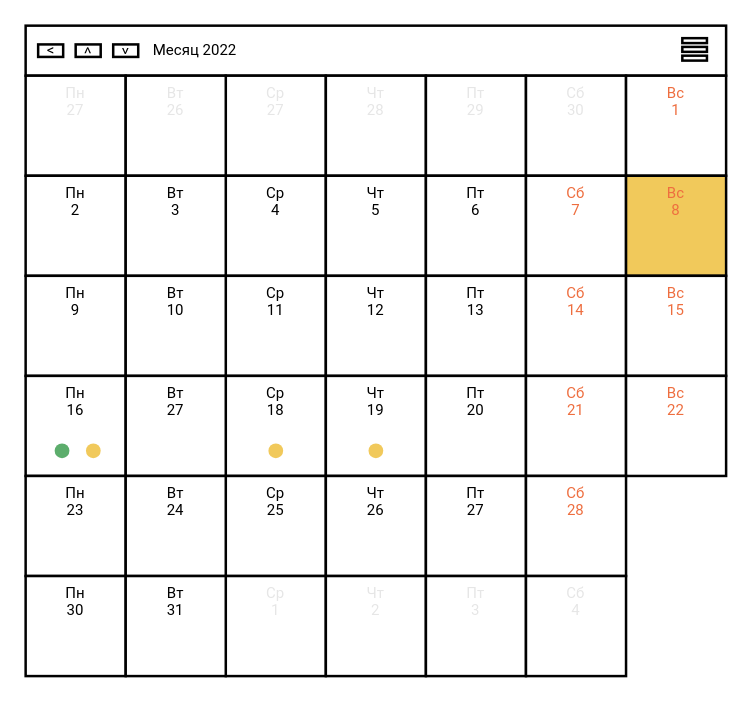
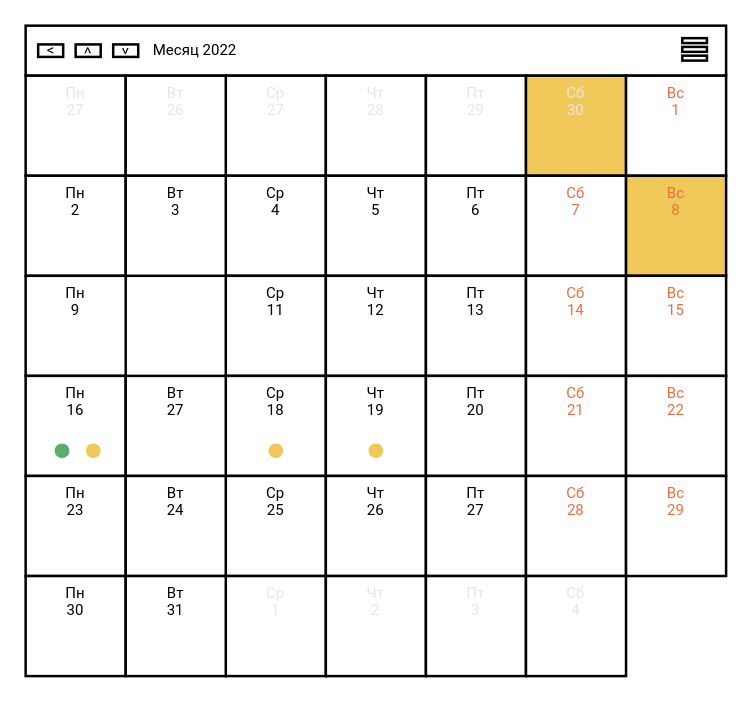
node "Сб 30": fillcolor #ffffff -> #f1c95b
node "Вт 10": removed
node "Вс 29": added
